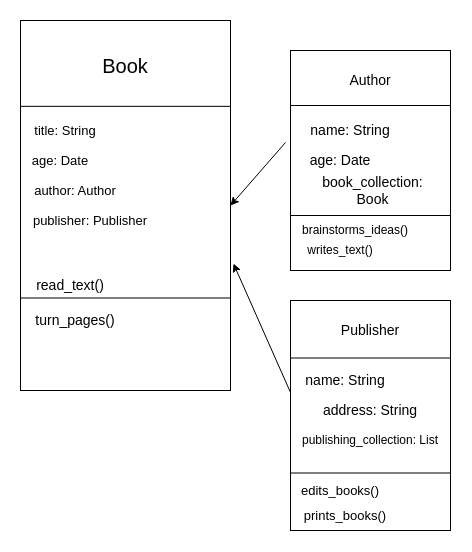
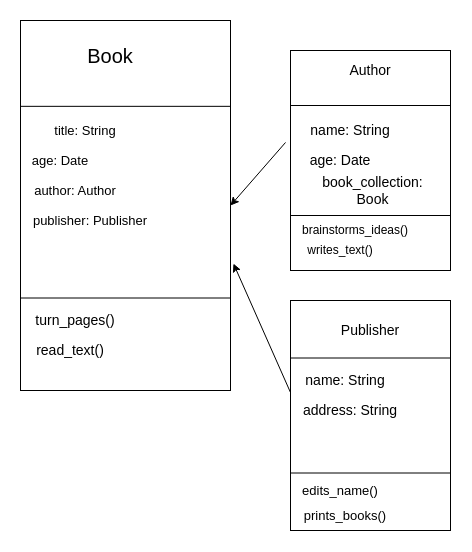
node "Book": moved (126, 66) -> (111, 56)
node "Author": moved (371, 81) -> (371, 71)
node "title: String": moved (66, 131) -> (86, 131)
node "read_text()": moved (71, 286) -> (71, 351)
node "address: String": moved (371, 411) -> (351, 411)
node "publishing_collection: List": removed
node "edits_books()": label "edits_books()" -> "edits_name()"
